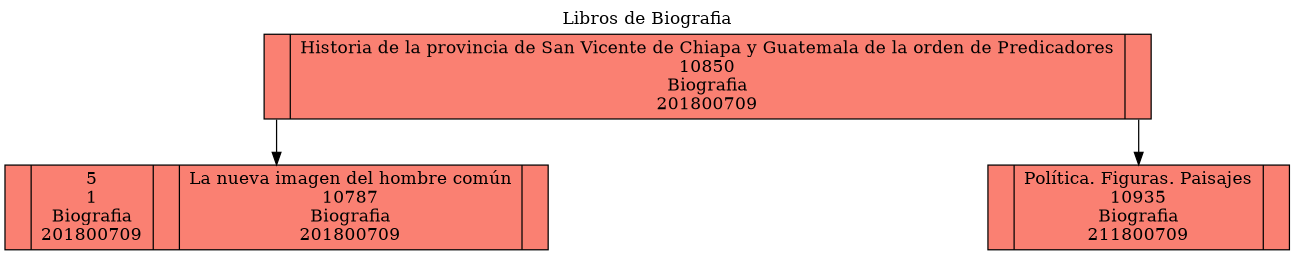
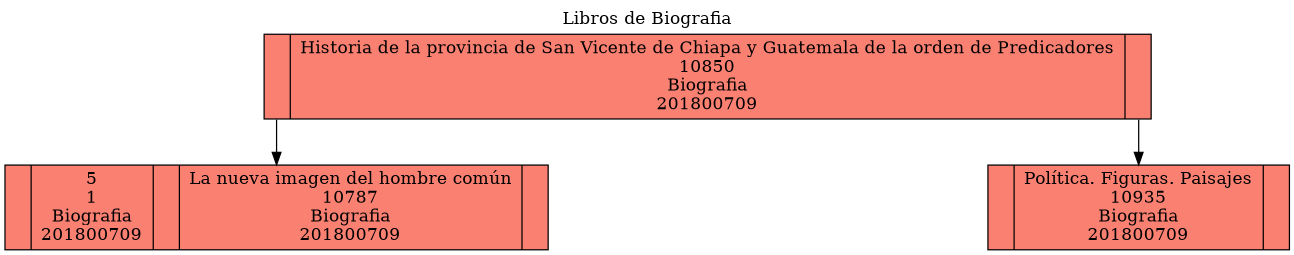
node "Política. Figuras. Paisajes": text "211800709" -> "201800709"
